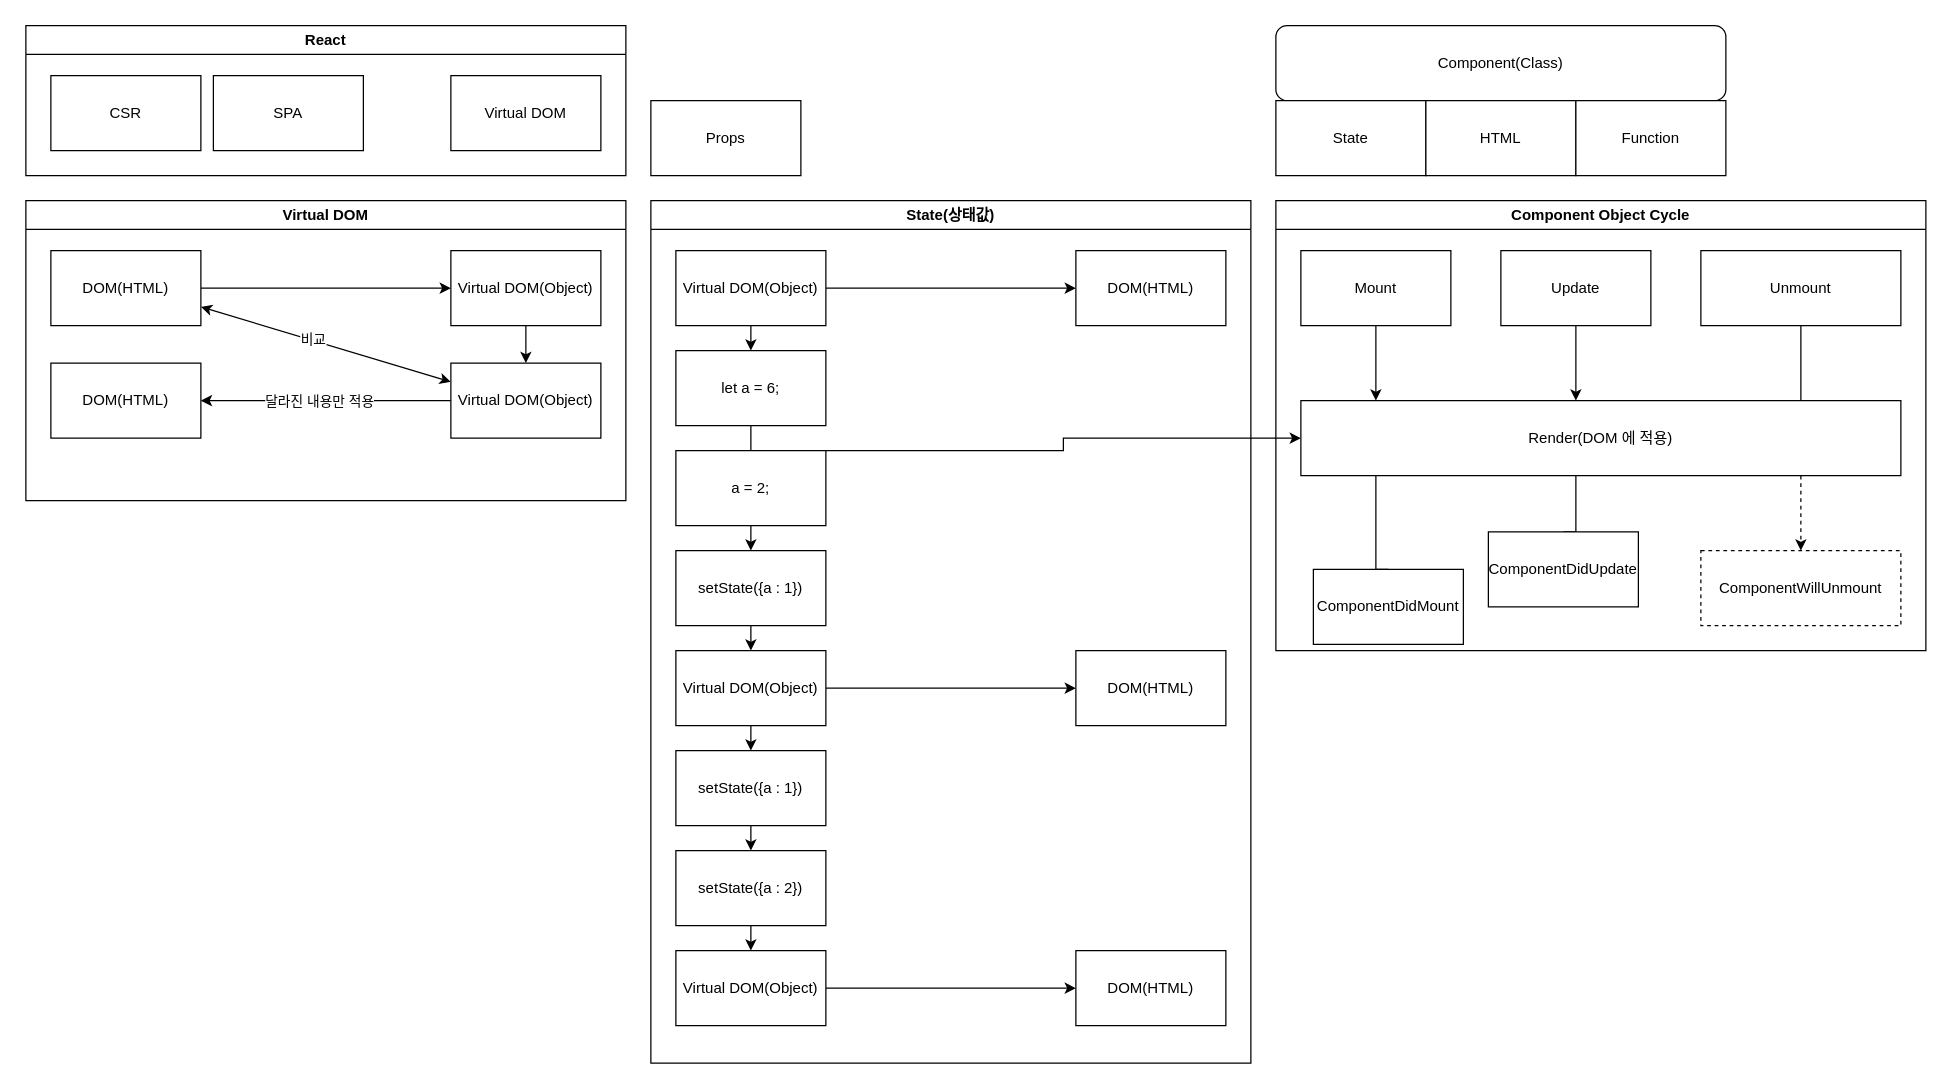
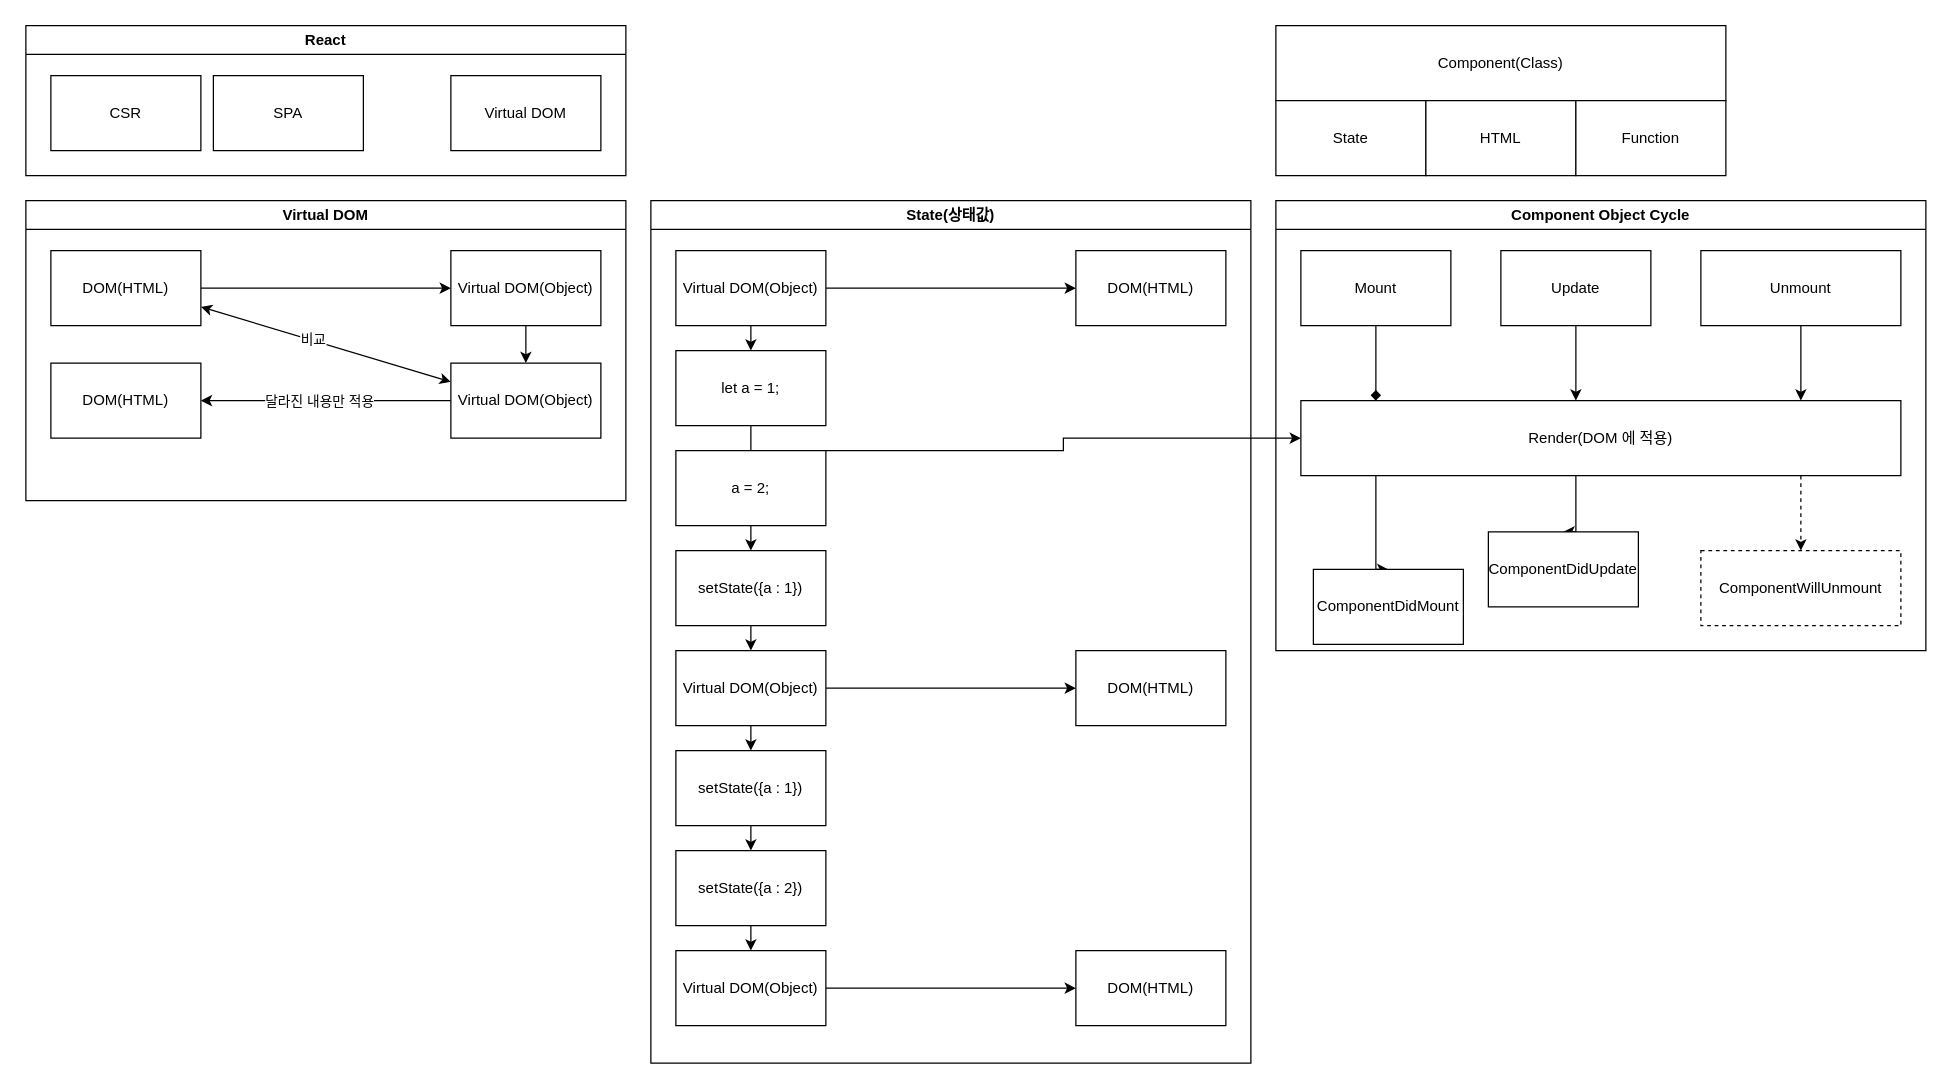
node "Component(Class)": shape rounded rectangle -> rectangle
node "Props": removed
node "let a = 6;": label "let a = 6;" -> "let a = 1;"
edge "Mount" -> "Render(DOM 에 적용)": arrowhead classic -> diamond
edge "Unmount" -- "Render(DOM 에 적용)": arrowhead none -> classic
edge "Render(DOM 에 적용)" -- "ComponentDidUpdate": arrowhead none -> classic
edge "Render(DOM 에 적용)" -- "ComponentDidMount": arrowhead none -> classic
